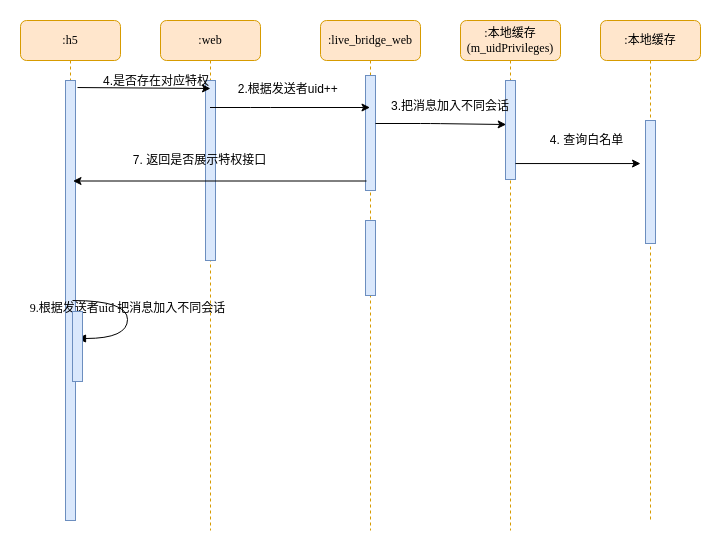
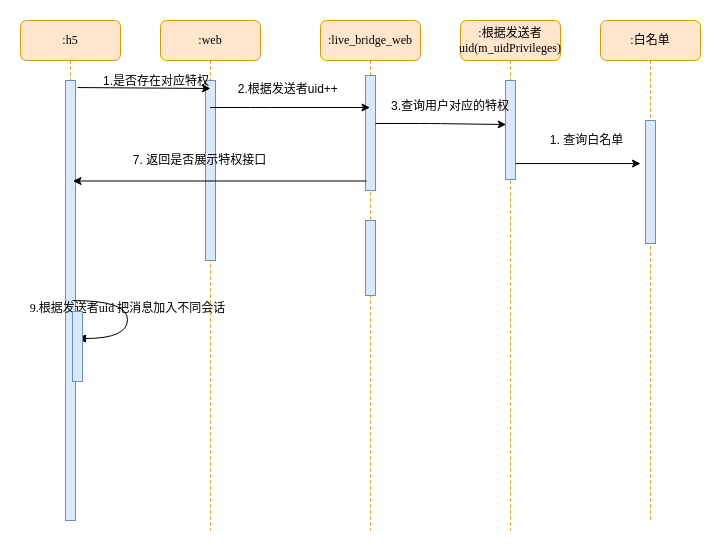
node ":本地缓存(m_uidPrivileges)": label ":本地缓存(m_uidPrivileges)" -> ":根据发送者uid(m_uidPrivileges)"
node ":本地缓存": label ":本地缓存" -> ":白名单"
node "4.是否存在对应特权": label "4.是否存在对应特权" -> "1.是否存在对应特权"
node "3.把消息加入不同会话": label "3.把消息加入不同会话" -> "3.查询用户对应的特权"
node "4. 查询白名单": label "4. 查询白名单" -> "1. 查询白名单"
